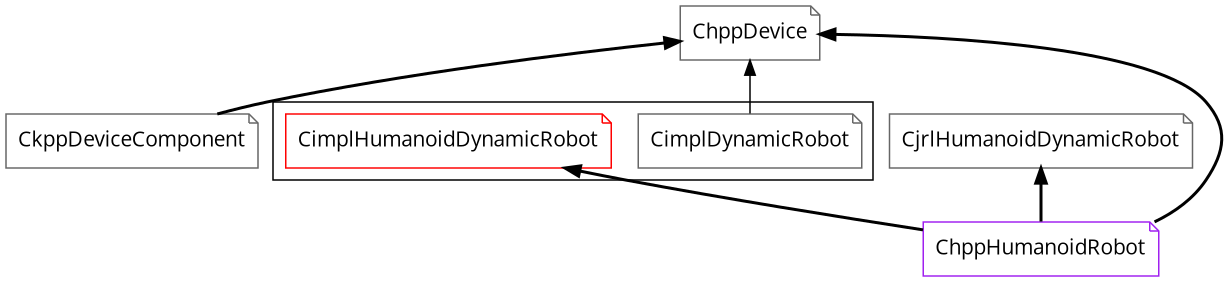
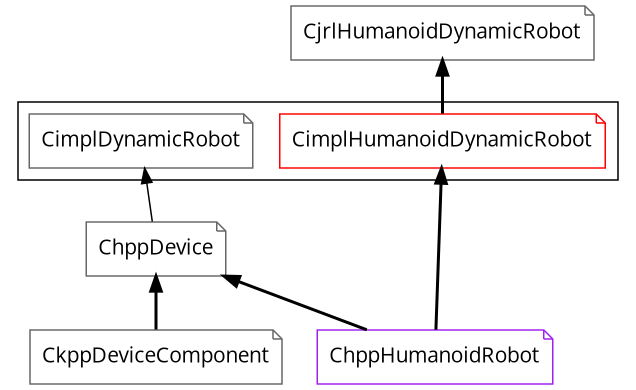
edge "CimplDynamicRobot" -> "ChppDevice": reversed
edge "ChppHumanoidRobot" -> "CjrlHumanoidDynamicRobot": now "CimplHumanoidDynamicRobot" -> "CjrlHumanoidDynamicRobot"
